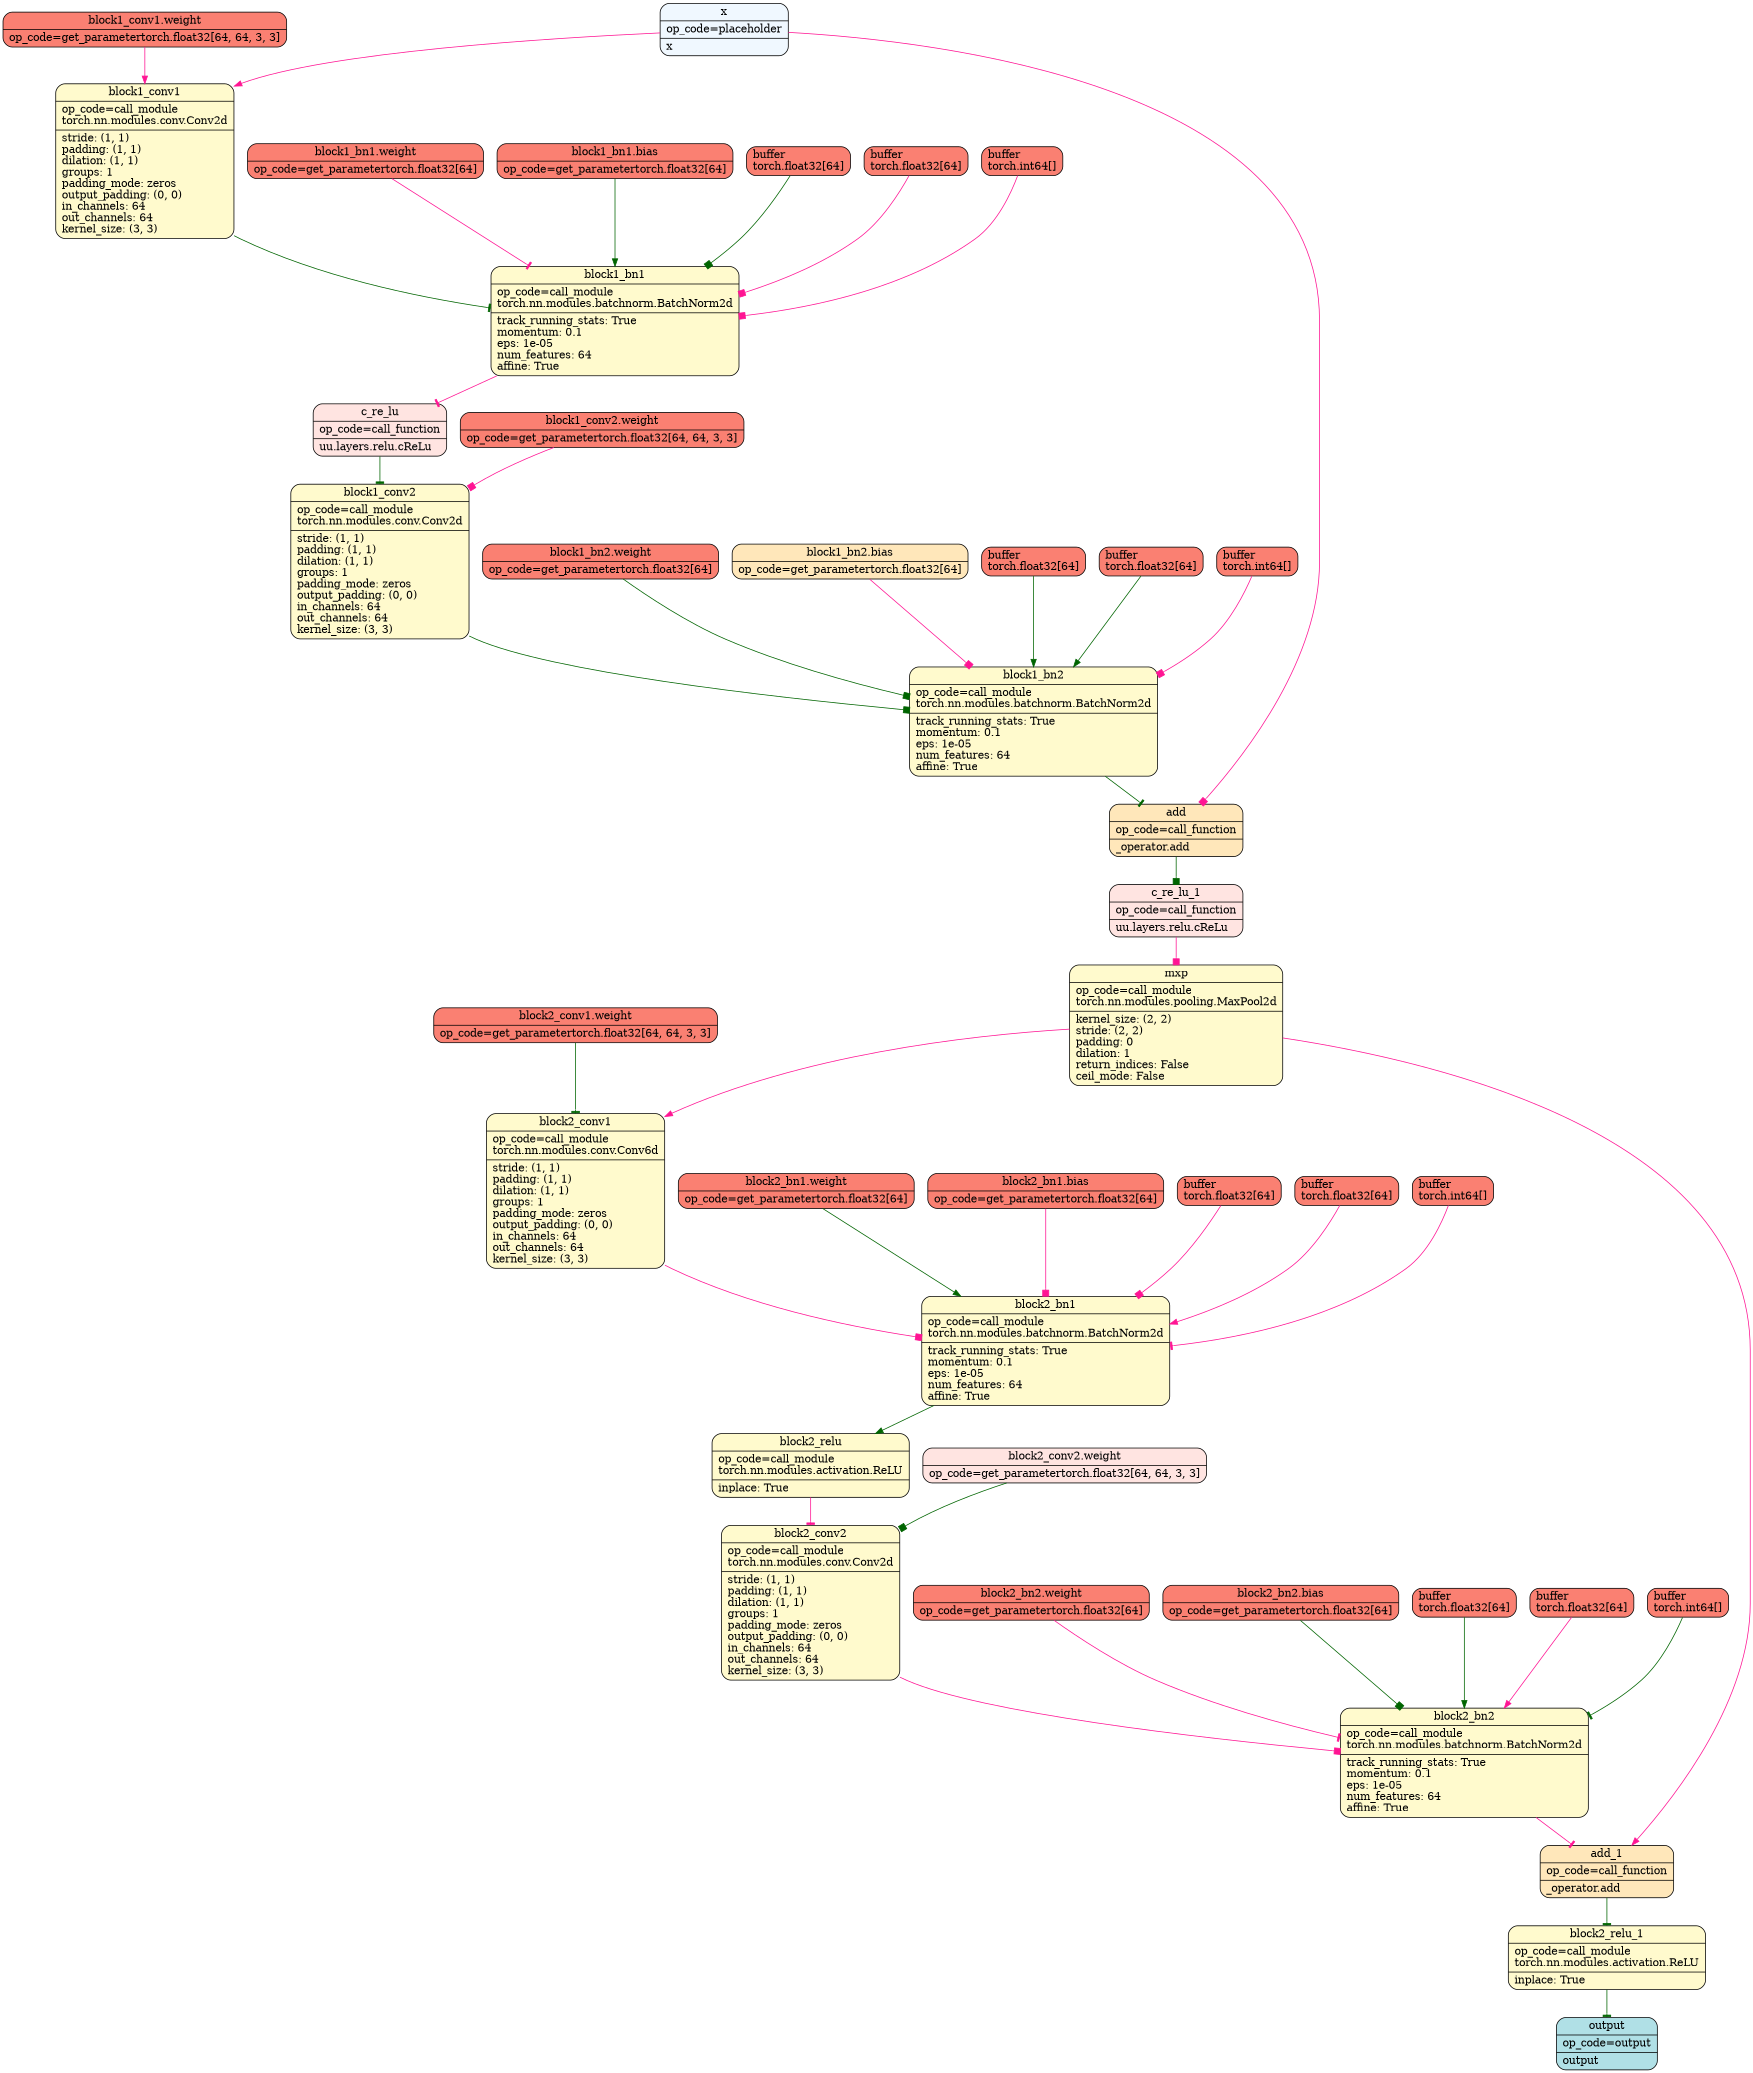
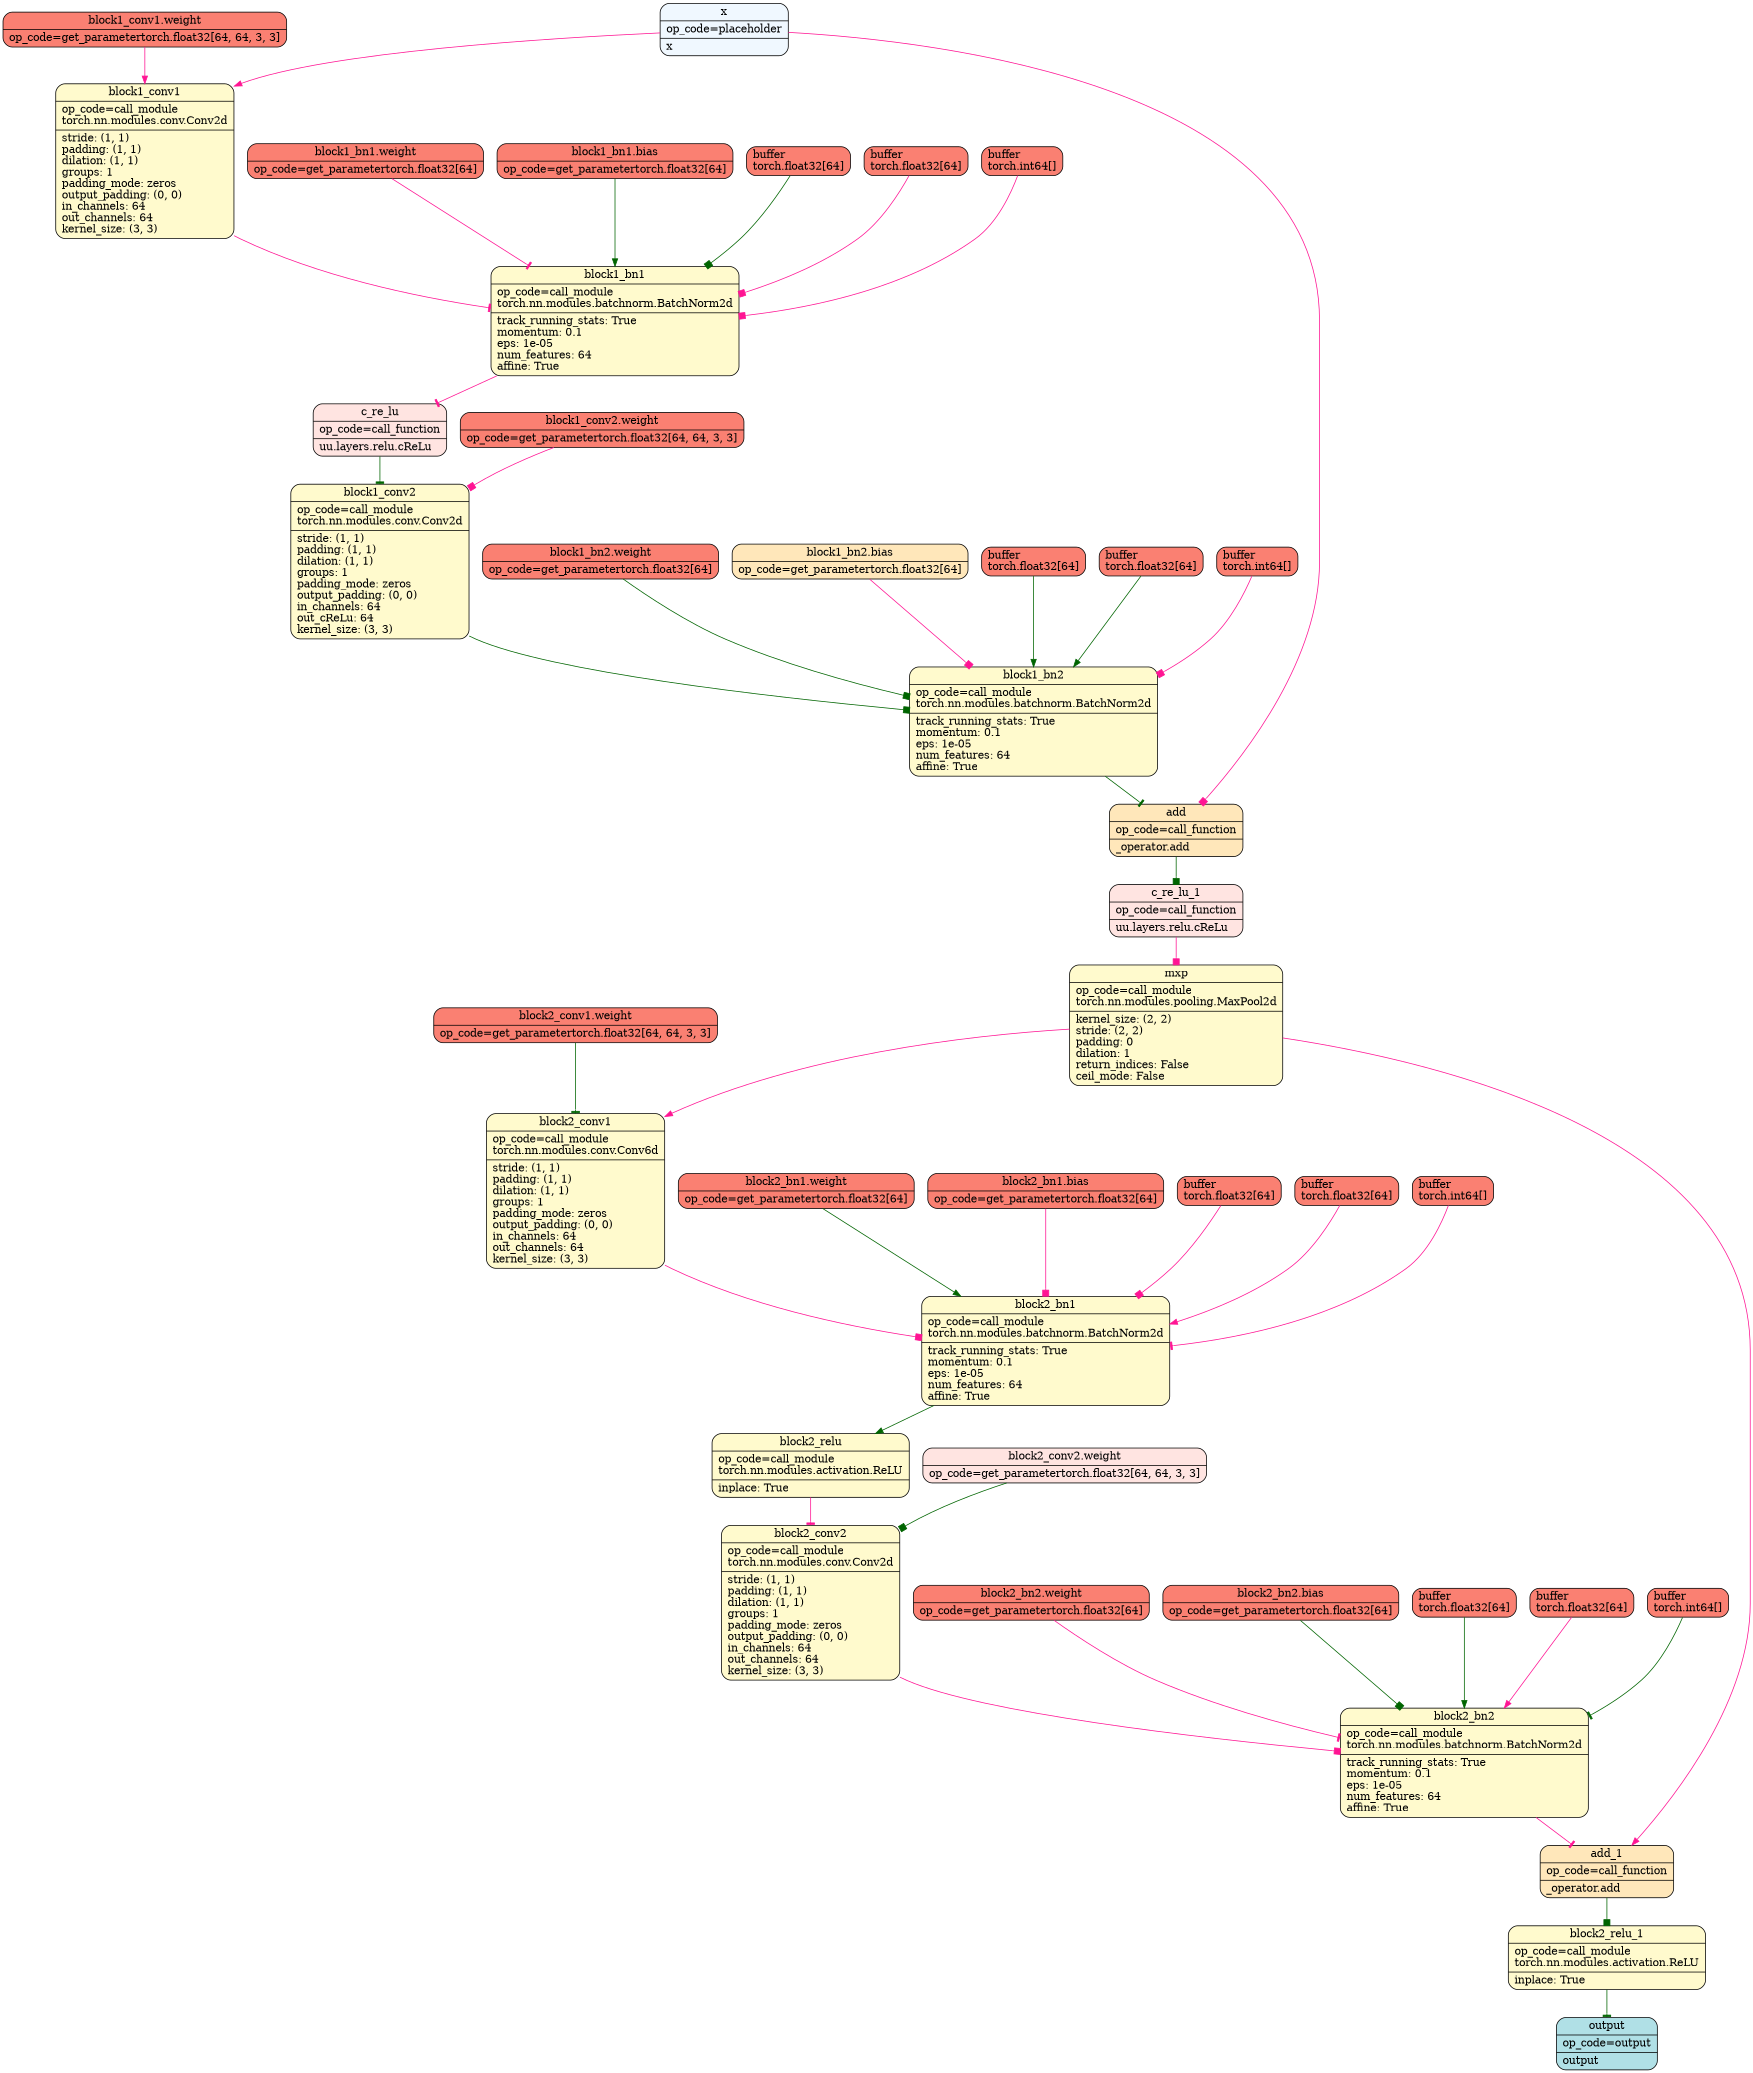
edge "block1_conv1" -> "block1_bn1": color darkgreen -> deeppink
node "block1_conv2": text "out_channels: 64" -> "out_cReLu: 64"
edge "add_1" -> "block2_relu_1": arrowhead tee -> box
